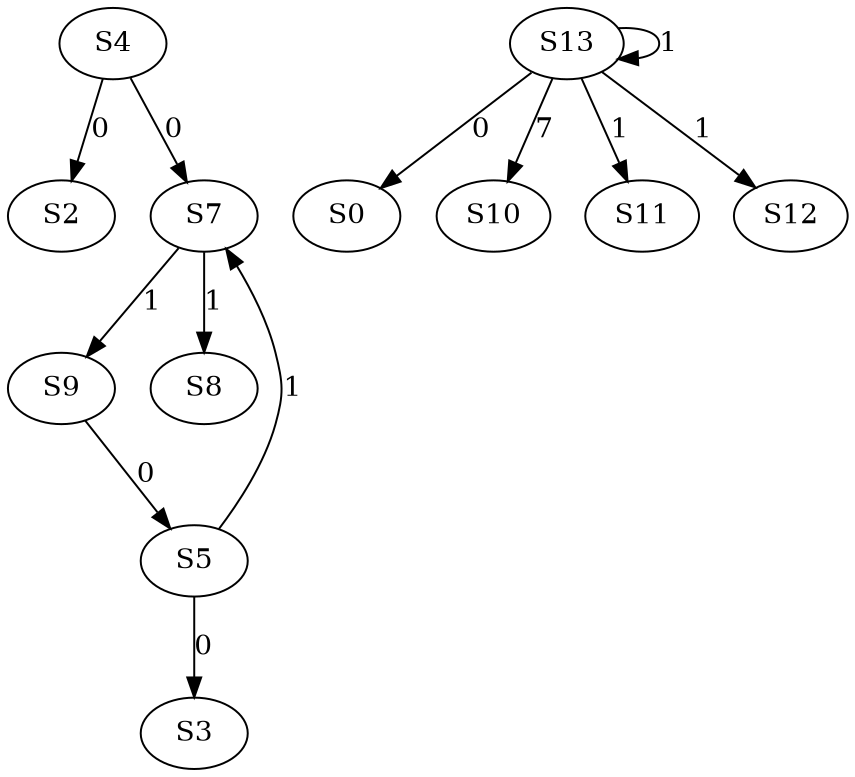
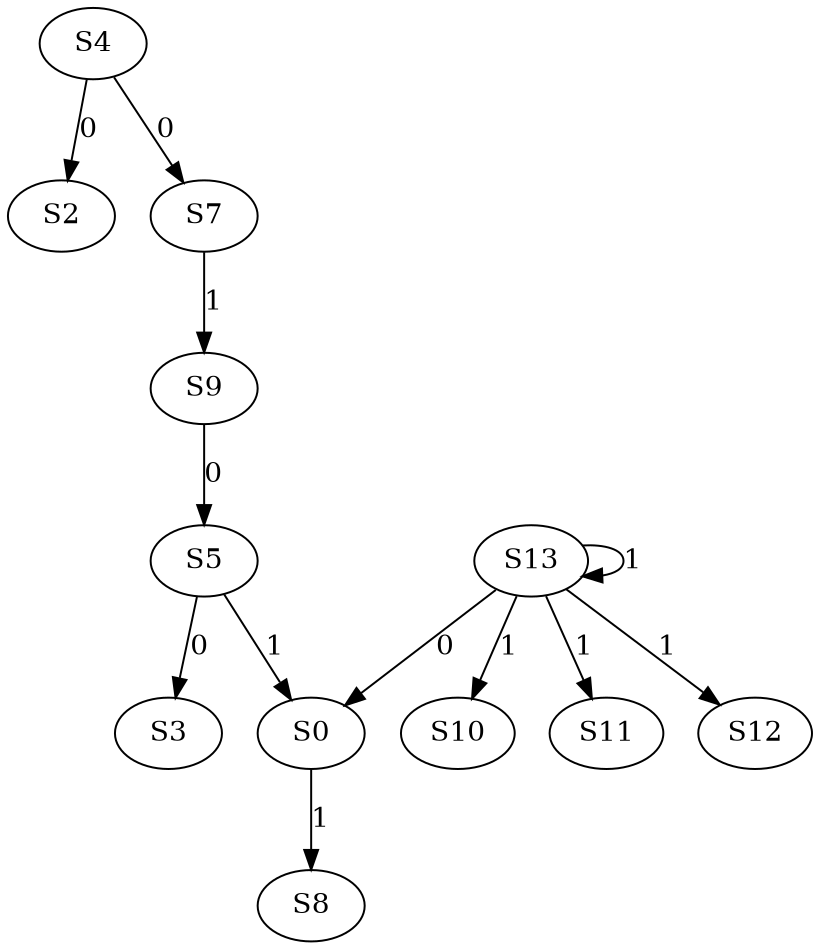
edge "S13" -> "S10": label "7" -> "1"
edge "S7" -> "S8": now "S0" -> "S8"
edge "S5" -> "S7": now "S5" -> "S0"
